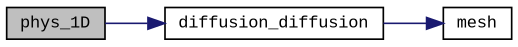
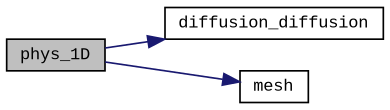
edge "diffusion_diffusion" -> "mesh": now "phys_1D" -> "mesh"
